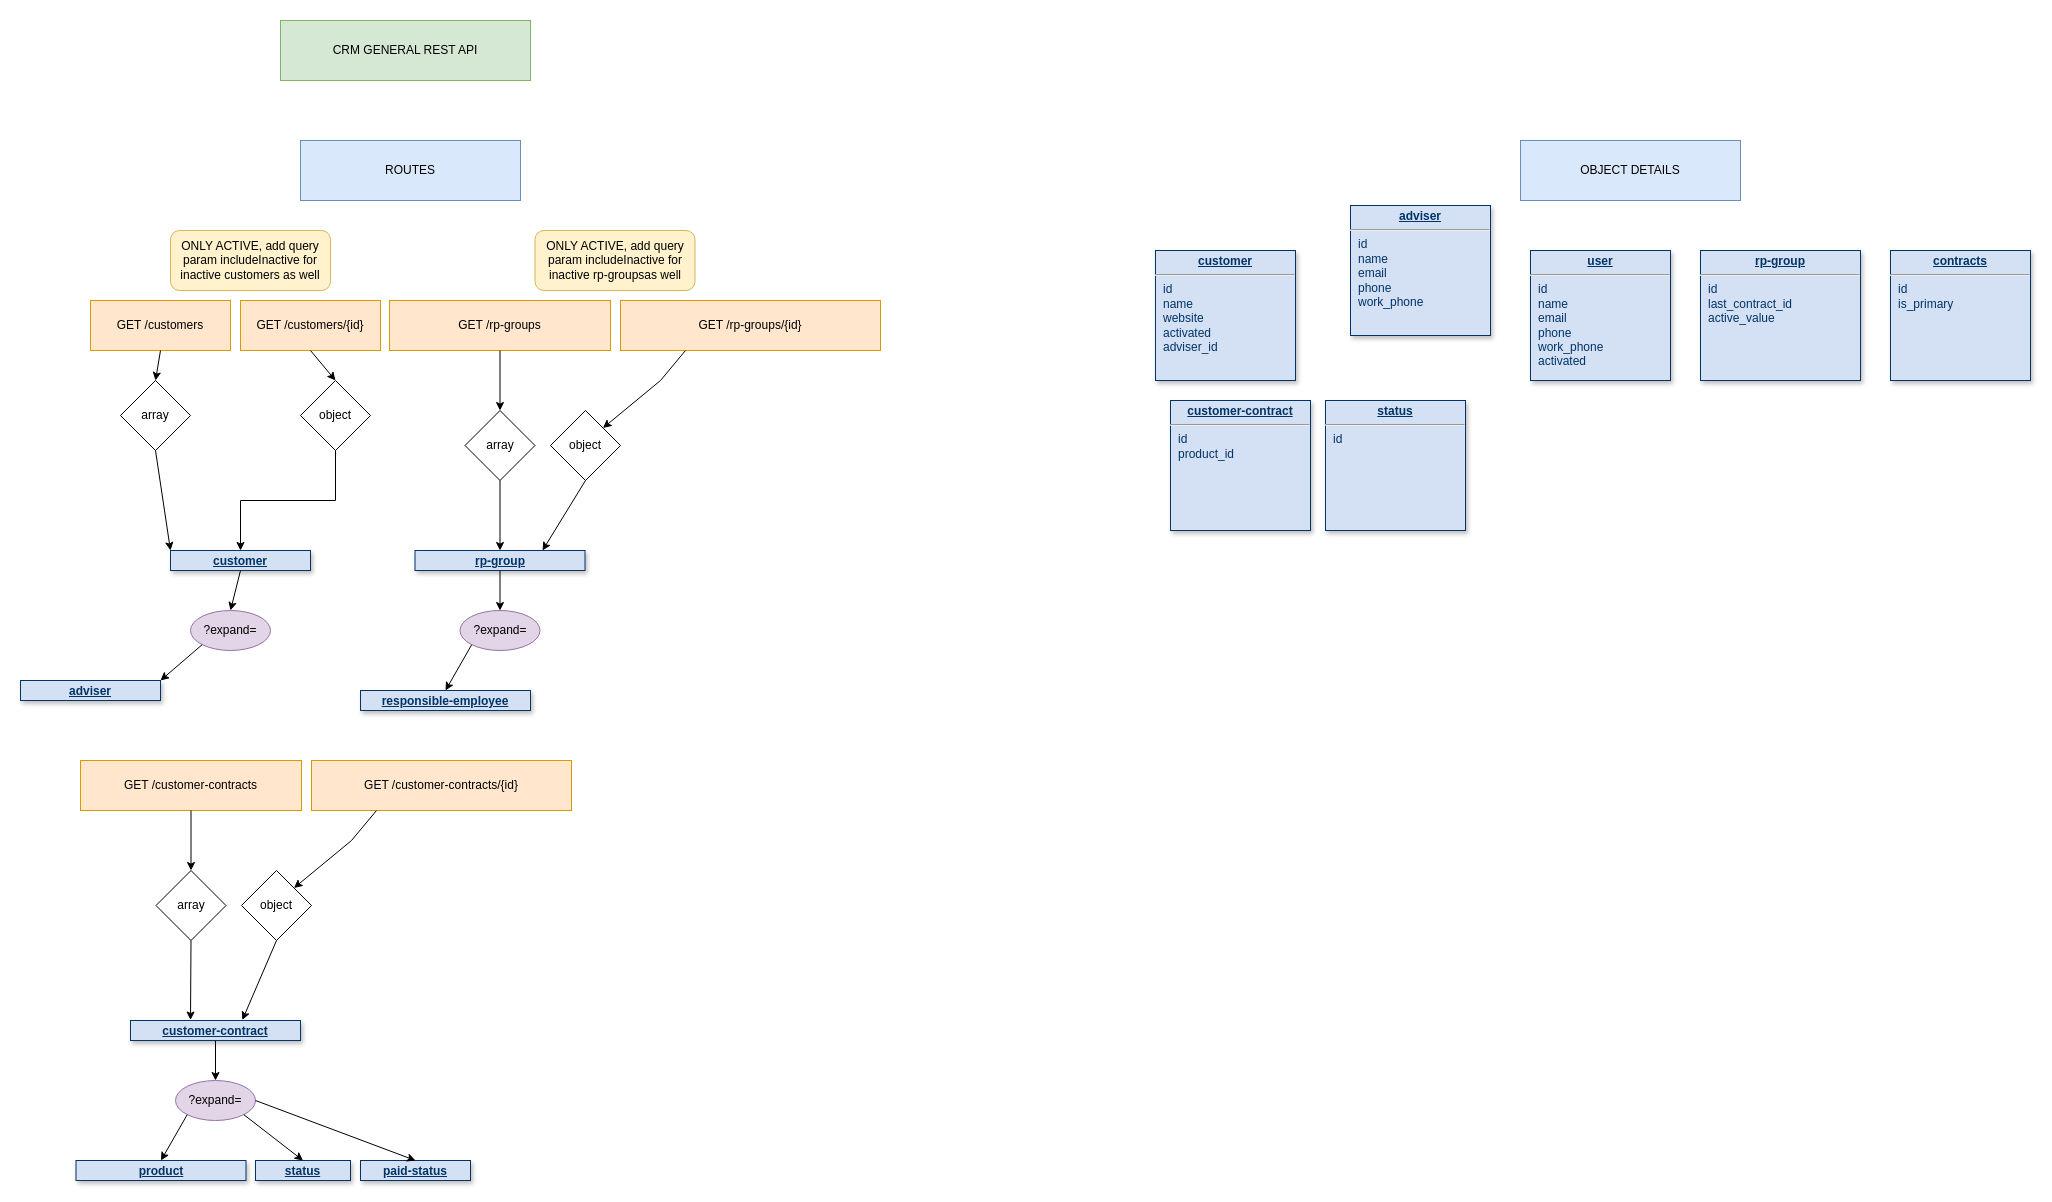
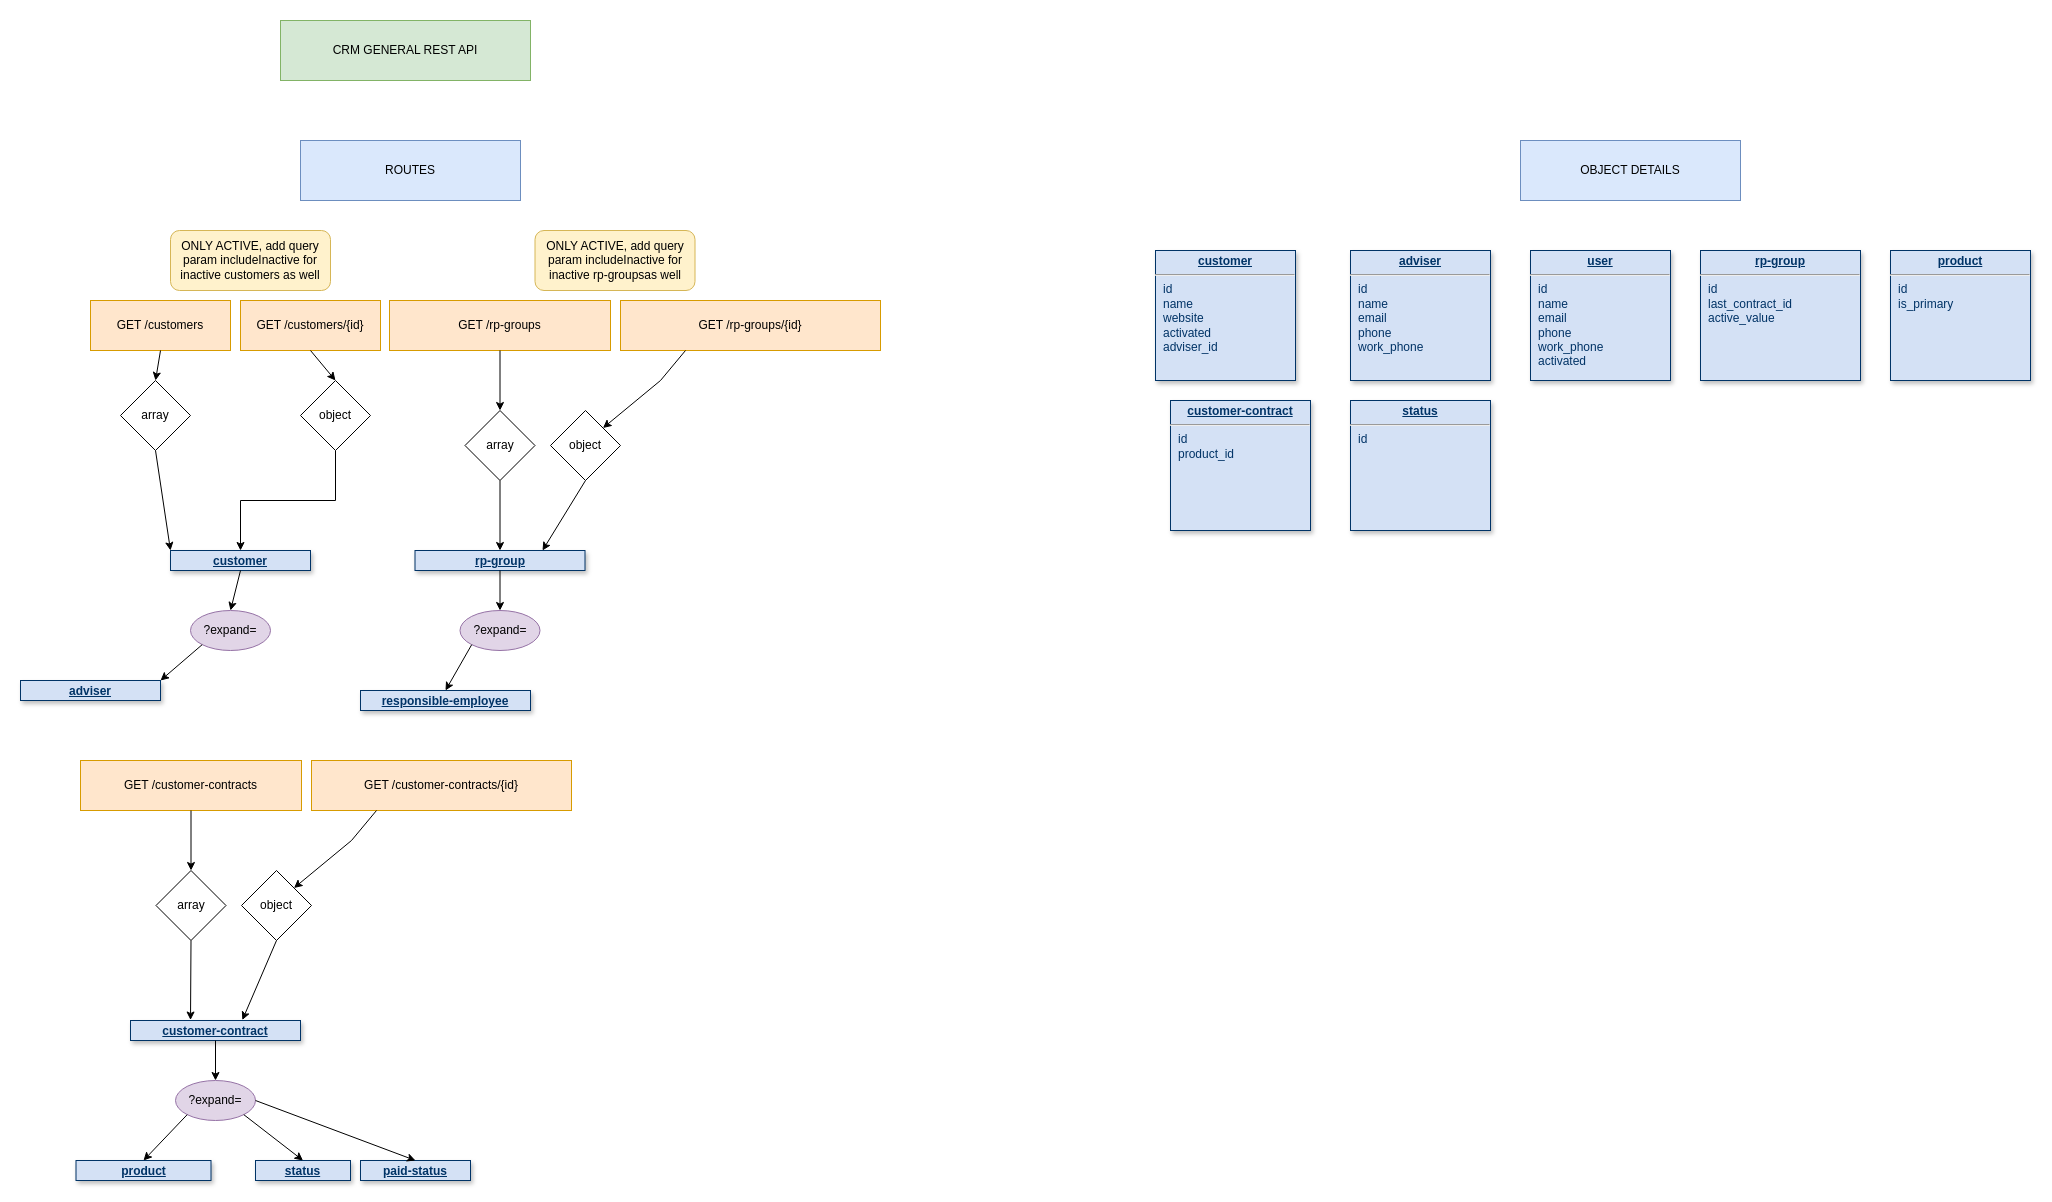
node "adviser id name email phone work_phone": moved (1421, 271) -> (1421, 316)
node "contracts id is_primary": label "contracts id is_primary" -> "product id is_primary"
node "status id": moved (1396, 466) -> (1421, 466)
node "product": size 170x20 -> 135x20
